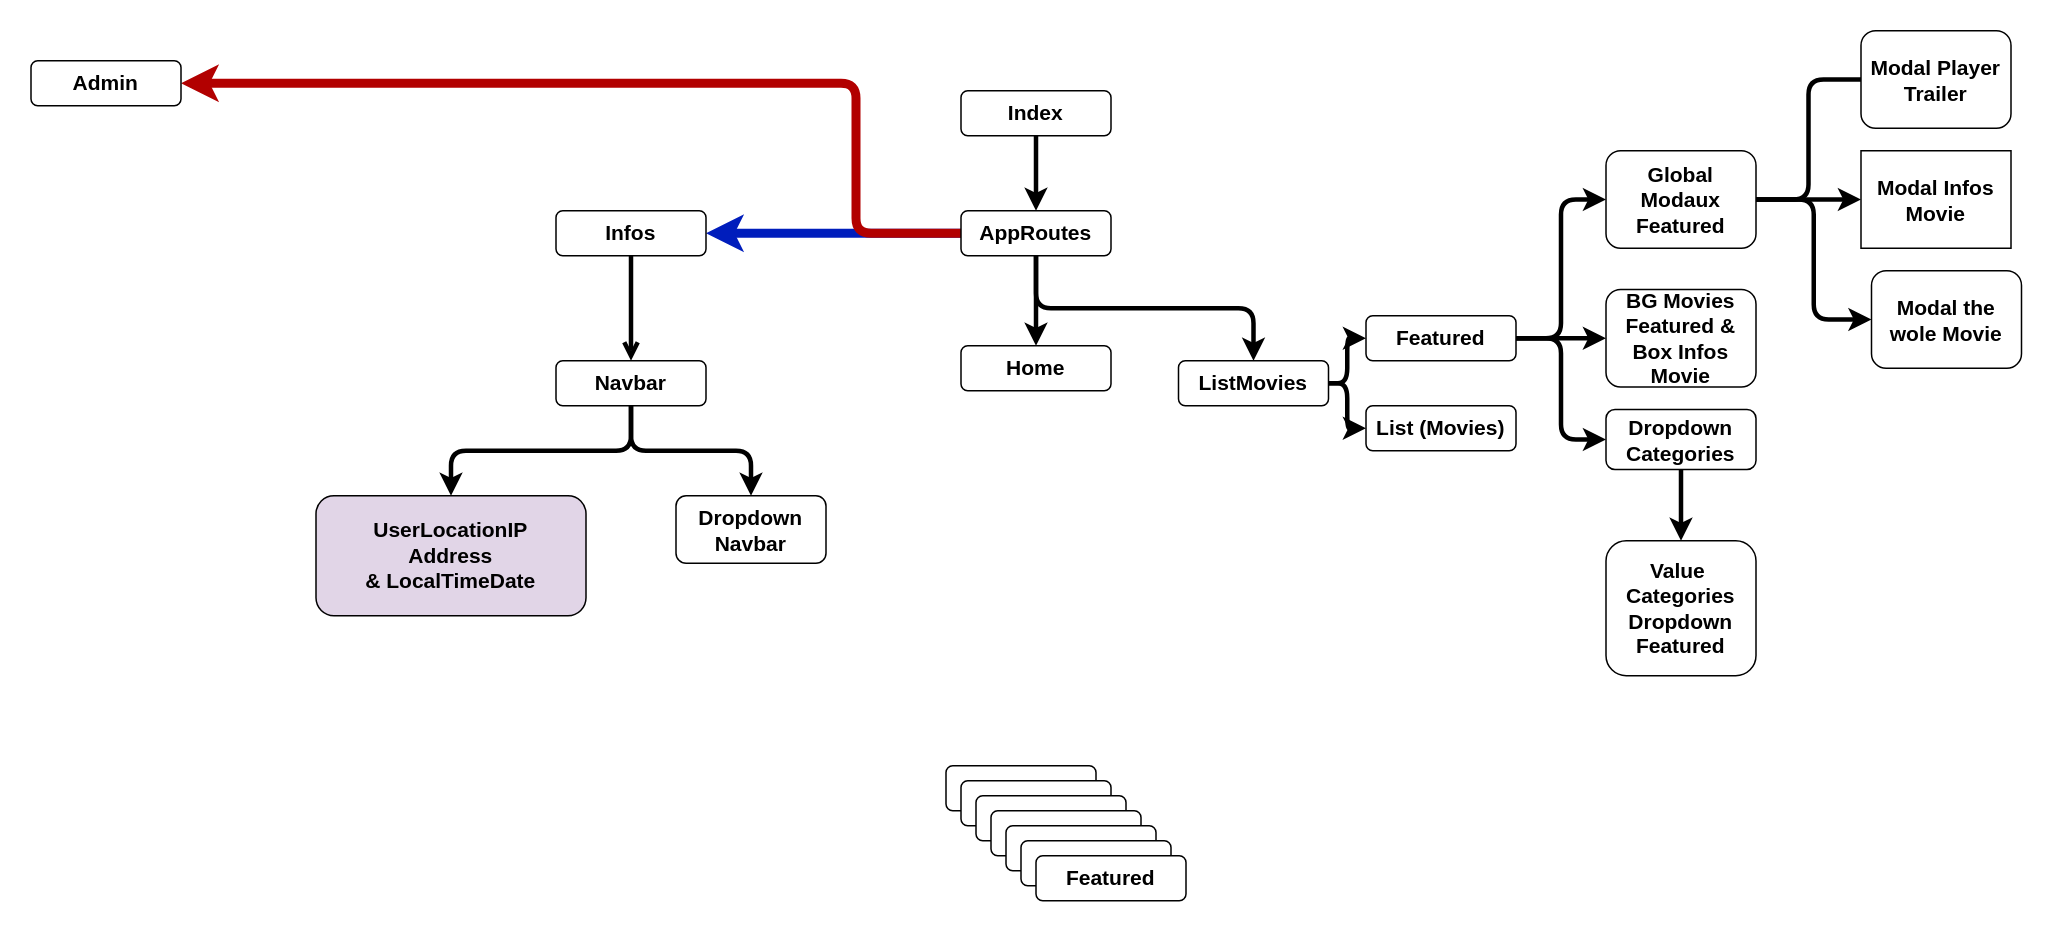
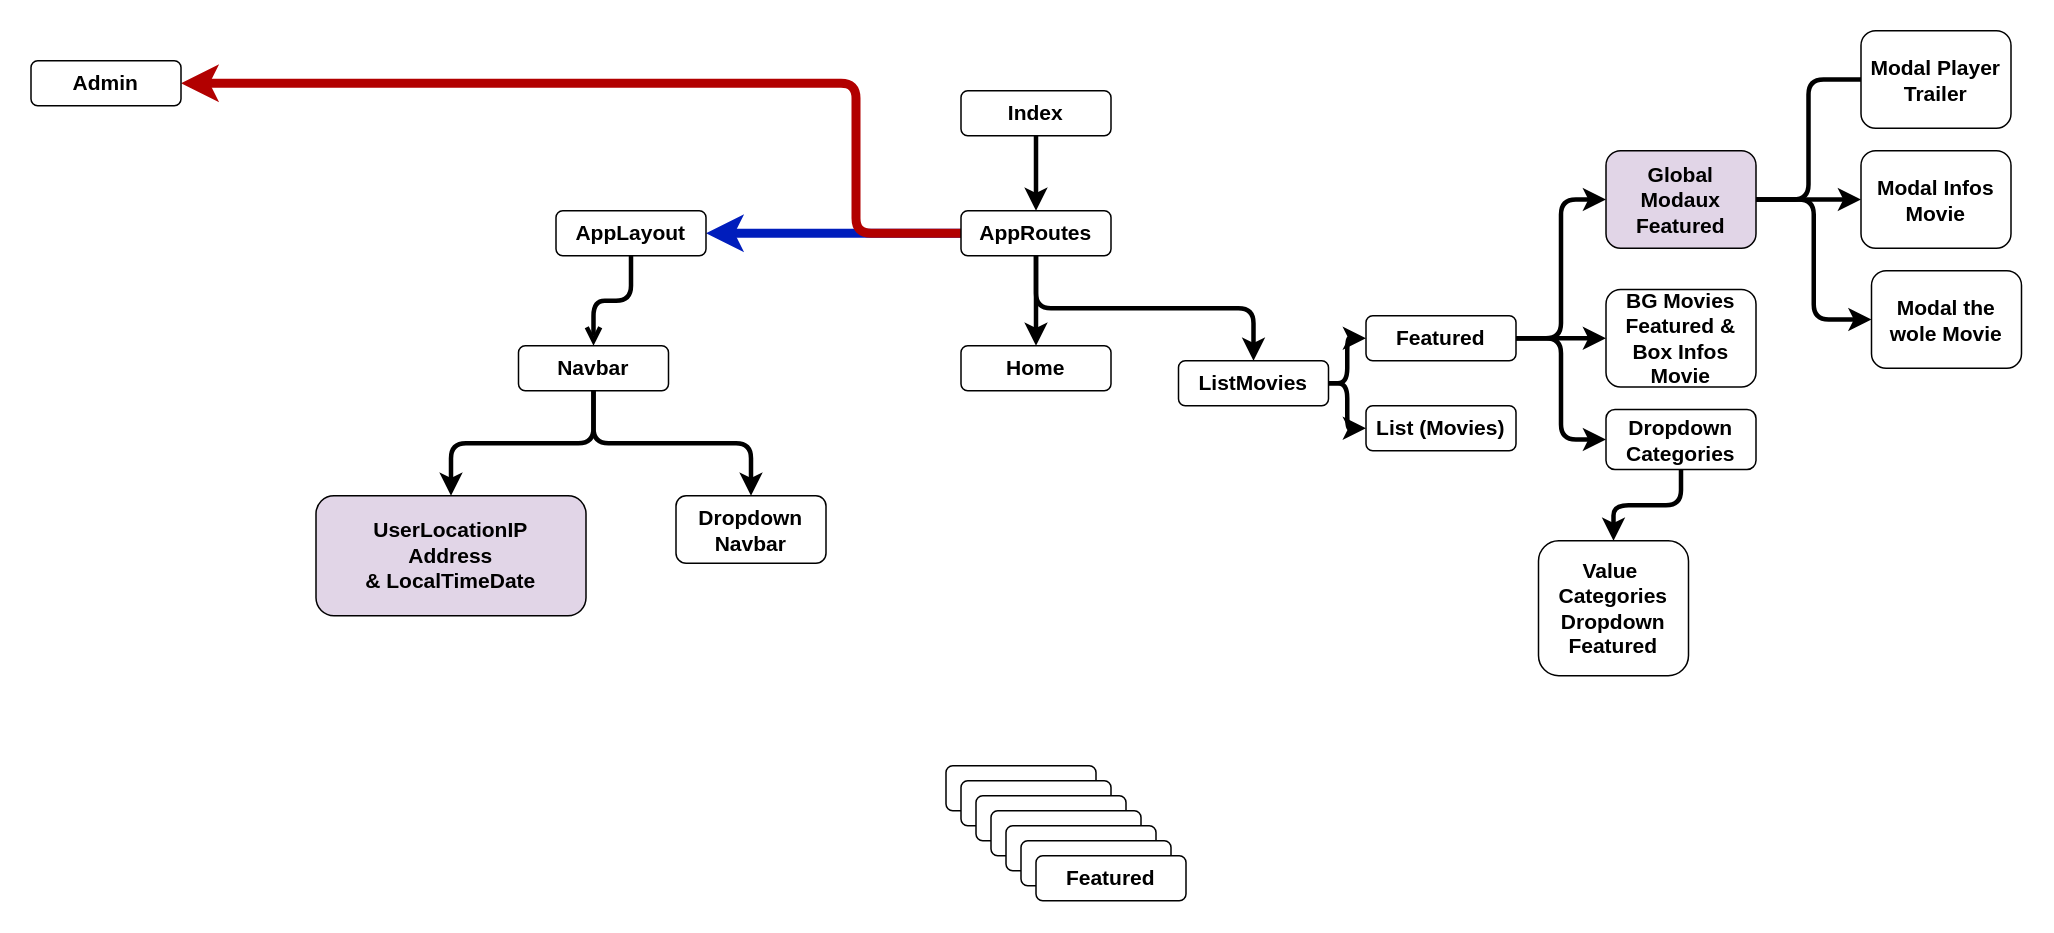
node "Global Modaux Featured": fillcolor #ffffff -> #e1d5e7
node "Modal Infos Movie": shape rectangle -> rounded rectangle
node "Infos": label "Infos" -> "AppLayout"
node "Navbar": moved (631, 383) -> (593, 368)
node "Value Categories Dropdown Featured": moved (1681, 608) -> (1613, 608)
